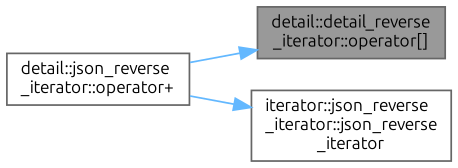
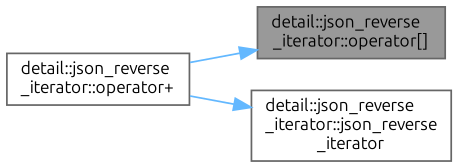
node "detail::detail_reverse _iterator::operator[]": label "detail::detail_reverse _iterator::operator[]" -> "detail::json_reverse _iterator::operator[]"
node "iterator::json_reverse _iterator::json_reverse _iterator": label "iterator::json_reverse _iterator::json_reverse _iterator" -> "detail::json_reverse _iterator::json_reverse _iterator"
